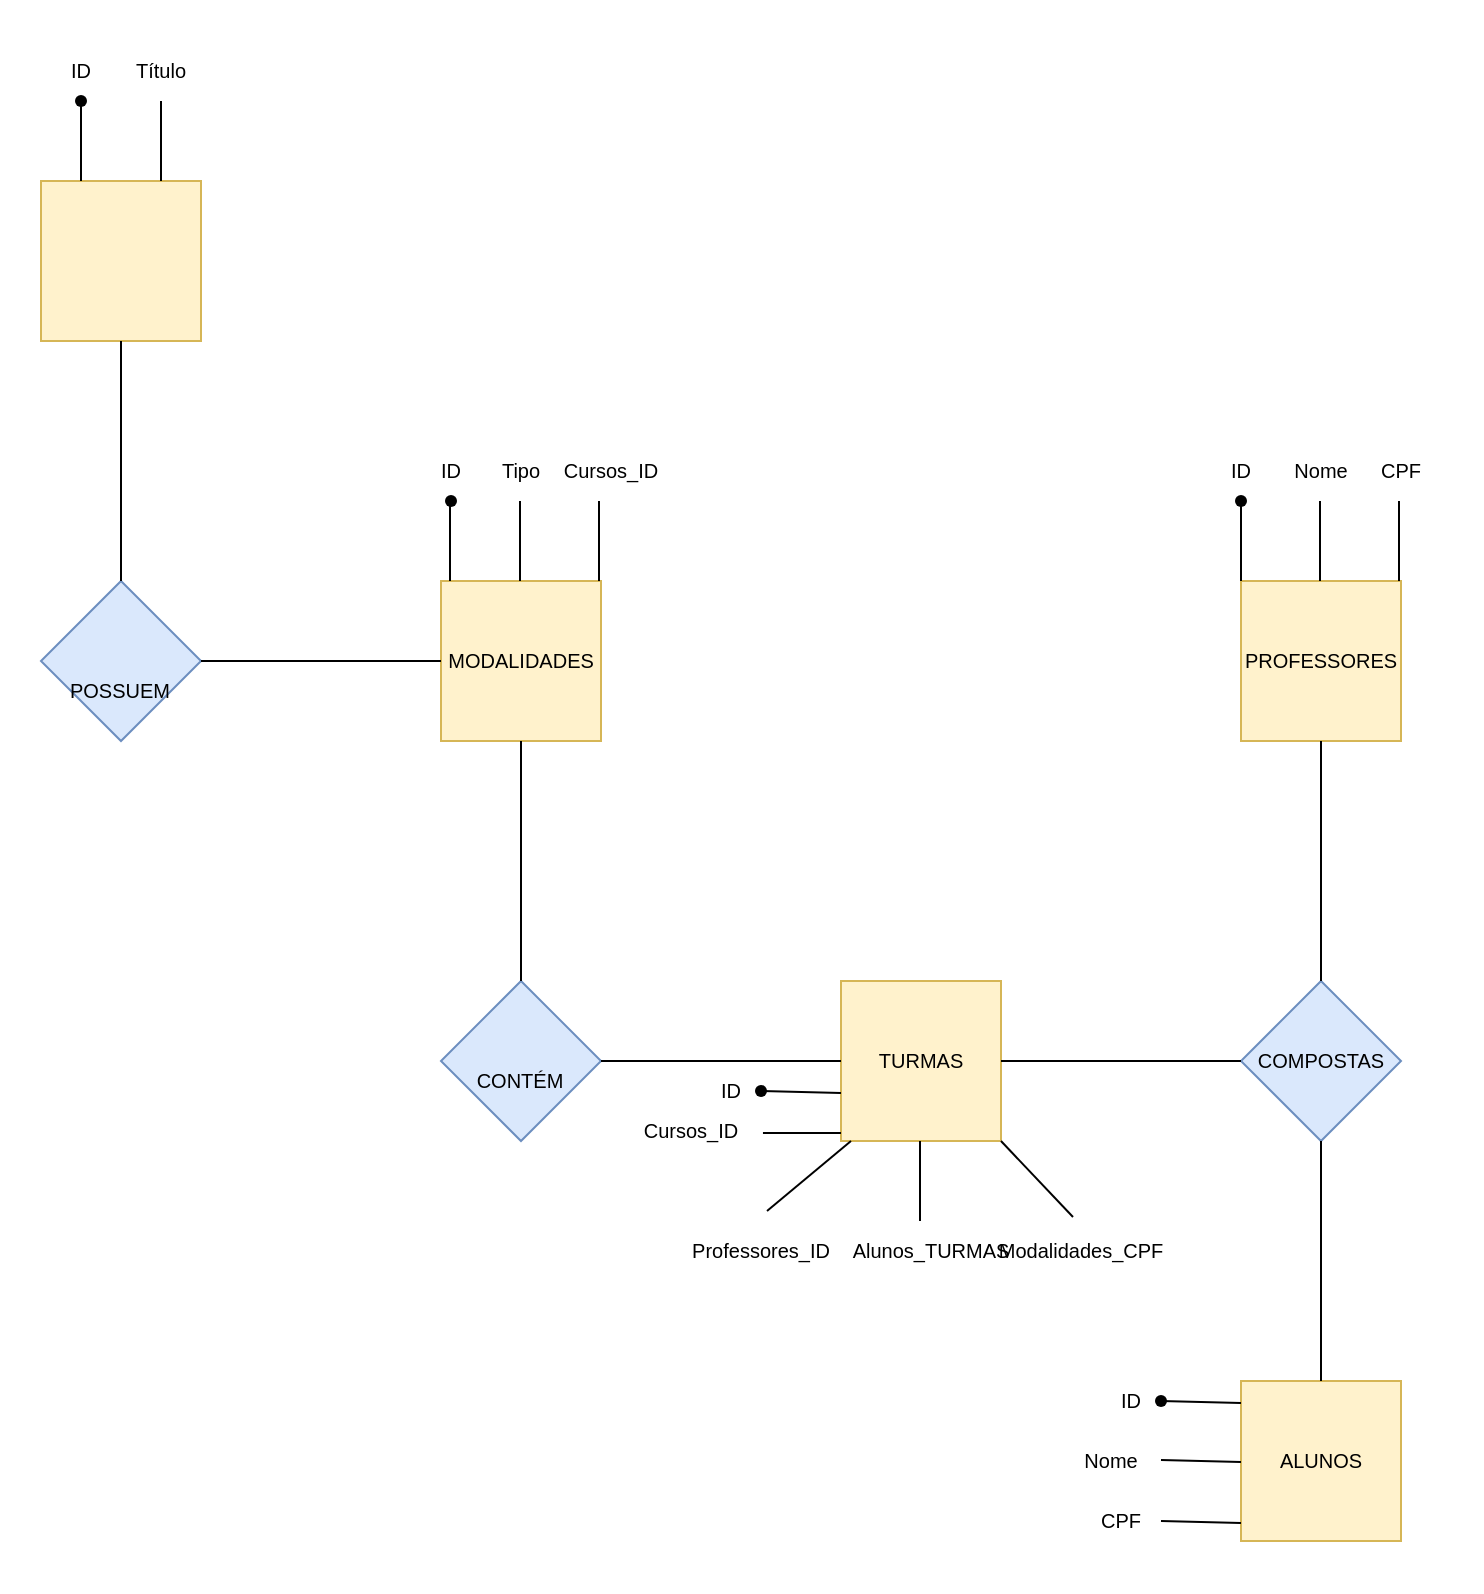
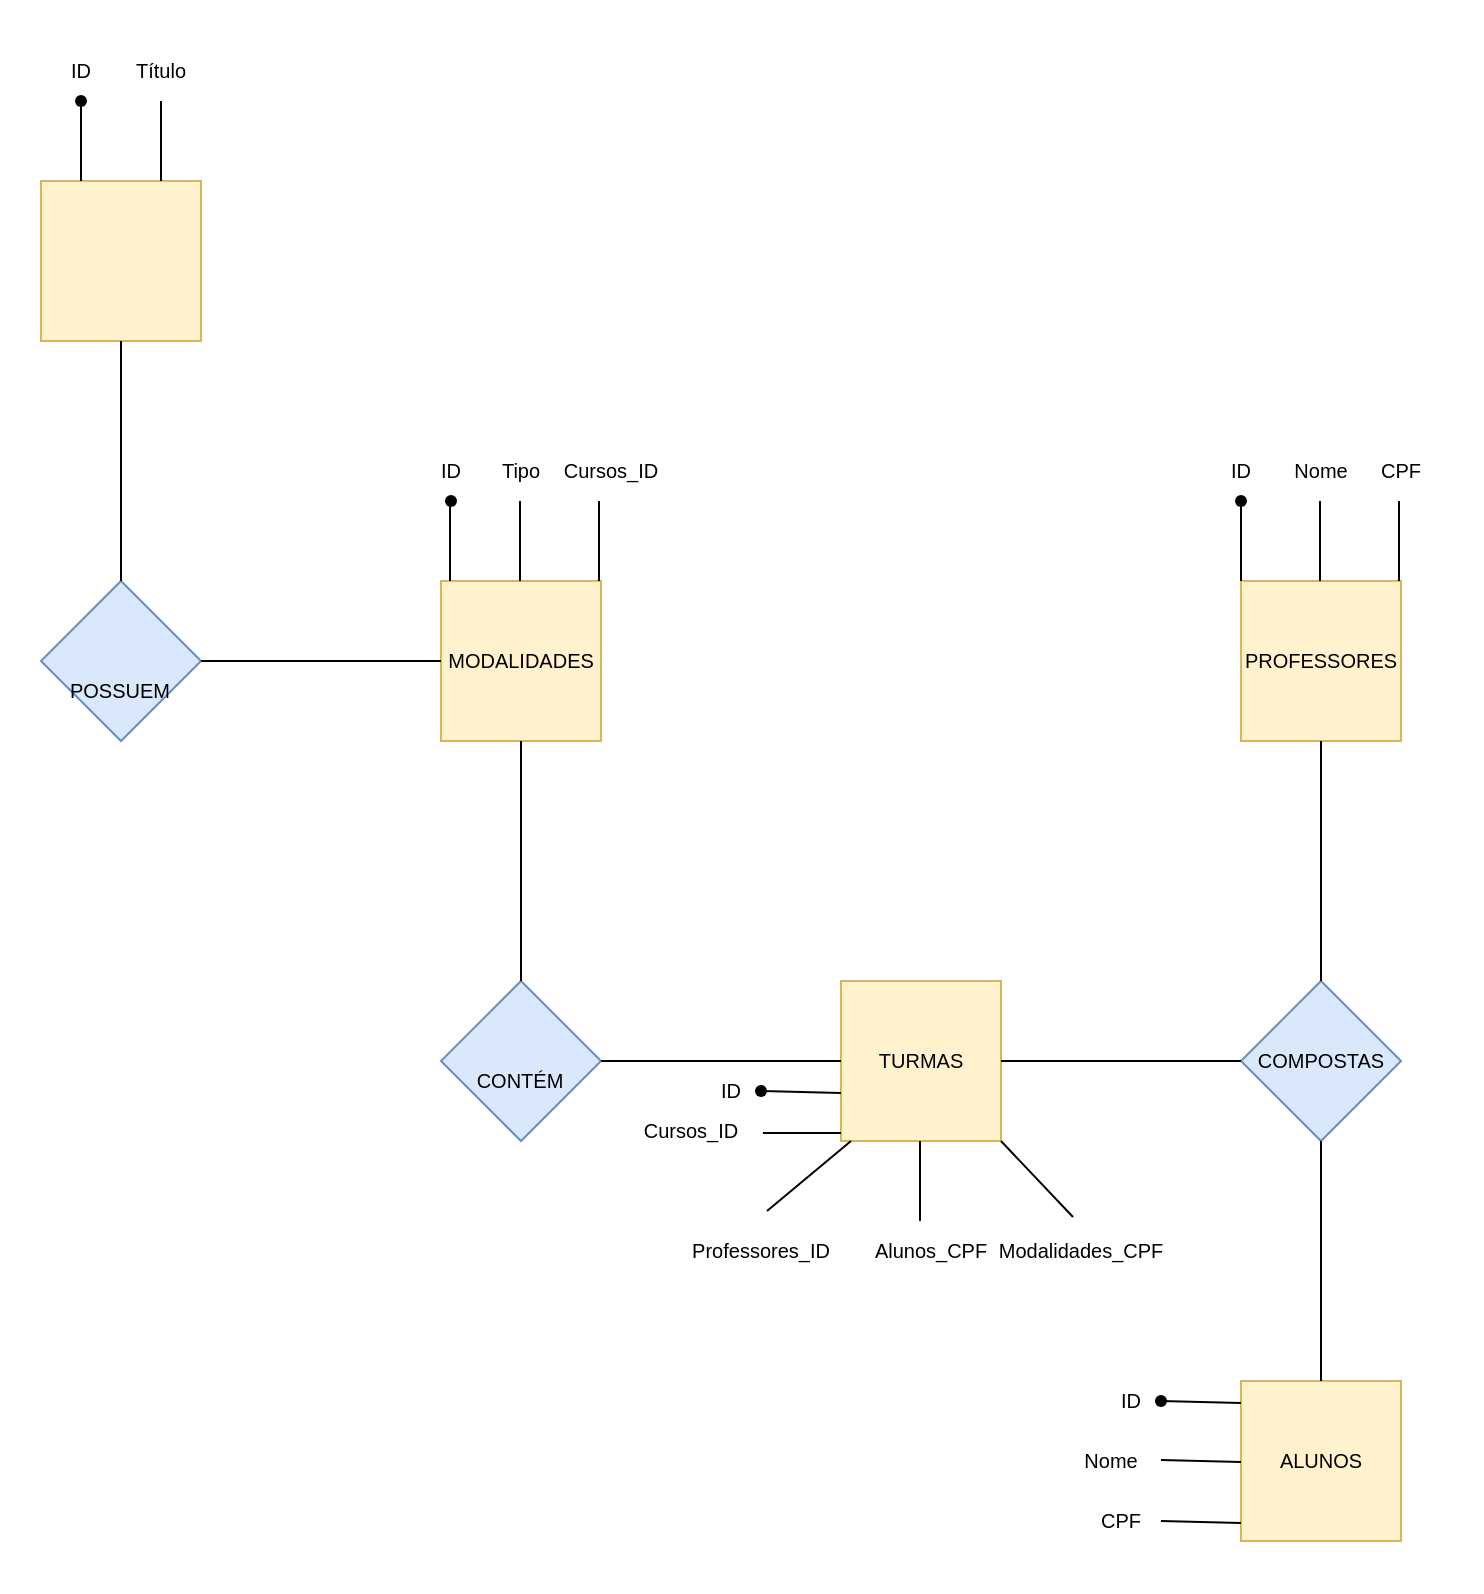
node "Alunos_TURMAS": label "Alunos_TURMAS" -> "Alunos_CPF"
